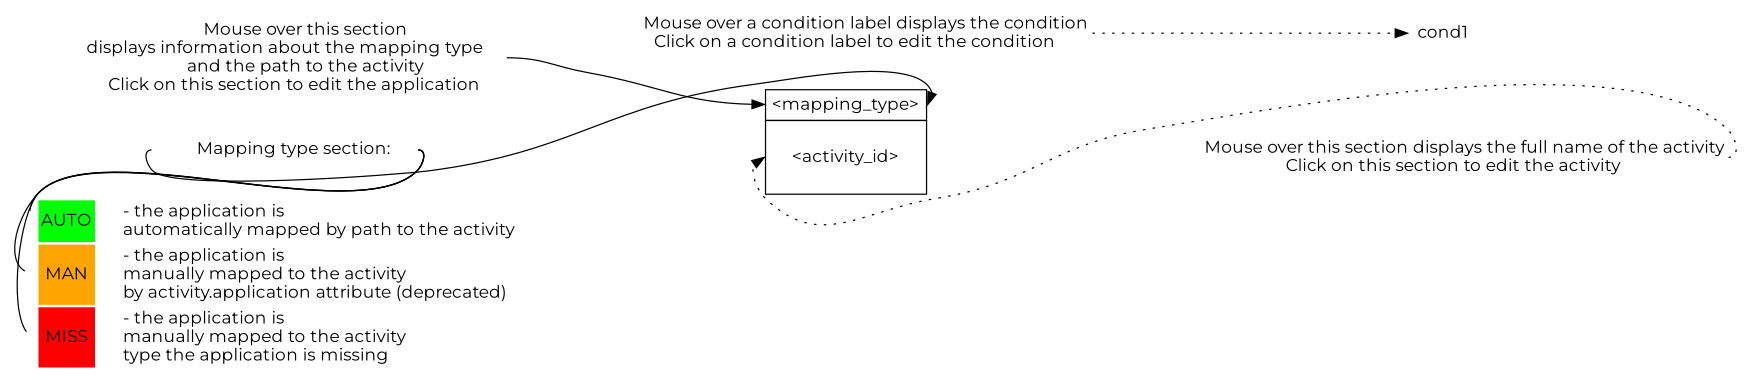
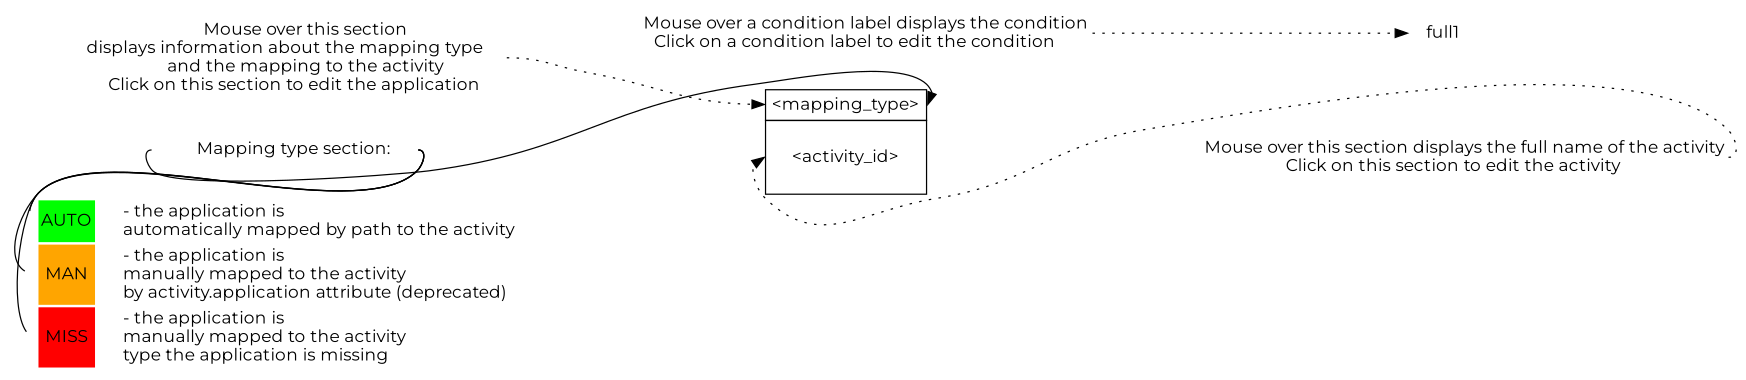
node "cond1": label "cond1" -> "full1"
node "Mouse over this section": text "and the path to the activity" -> "and the mapping to the activity"
edge "Mouse over this section" -> "<mapping_type>": style solid -> dotted
